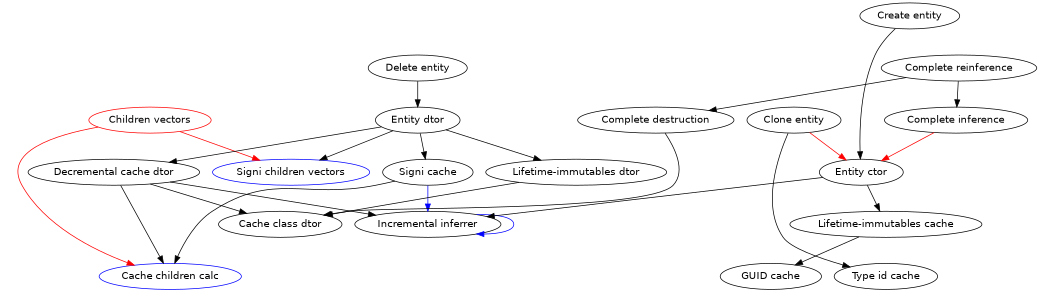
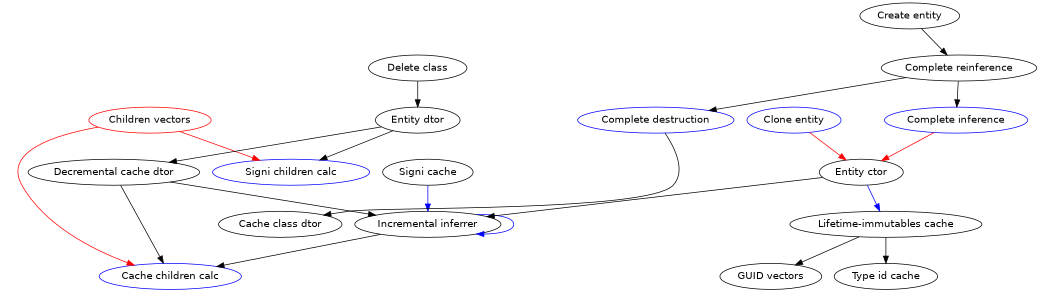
node "Delete entity": label "Delete entity" -> "Delete class"
edge "Create entity" -> "Entity ctor": now "Create entity" -> "Complete reinference"
node "Complete destruction": color black -> blue
node "Clone entity": color black -> blue
node "Complete inference": color black -> blue
edge "Entity dtor" -> "Signi cache": removed
node "Signi children vectors": label "Signi children vectors" -> "Signi children calc"
node "Lifetime-immutables dtor": removed
edge "Signi cache" -> "Cache children calc": now "Incremental inferrer" -> "Cache children calc"
edge "Entity ctor" -> "Lifetime-immutables cache": color black -> blue
edge "Decremental cache dtor" -> "Cache class dtor": removed
edge "Clone entity" -> "Type id cache": now "Lifetime-immutables cache" -> "Type id cache"
node "GUID cache": label "GUID cache" -> "GUID vectors"
